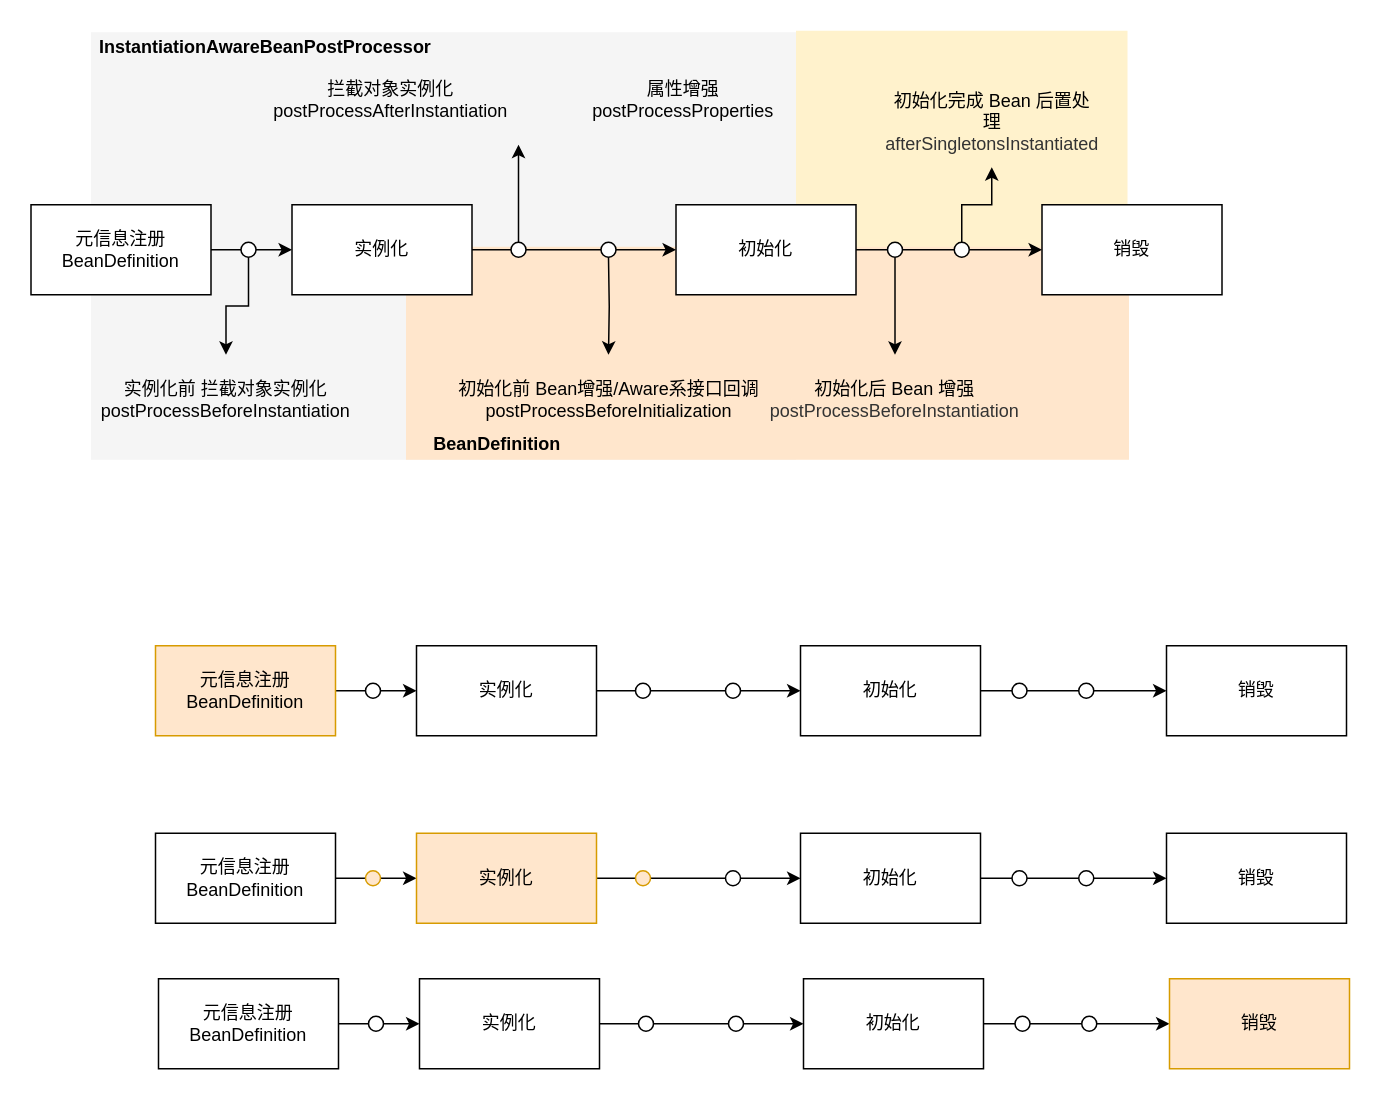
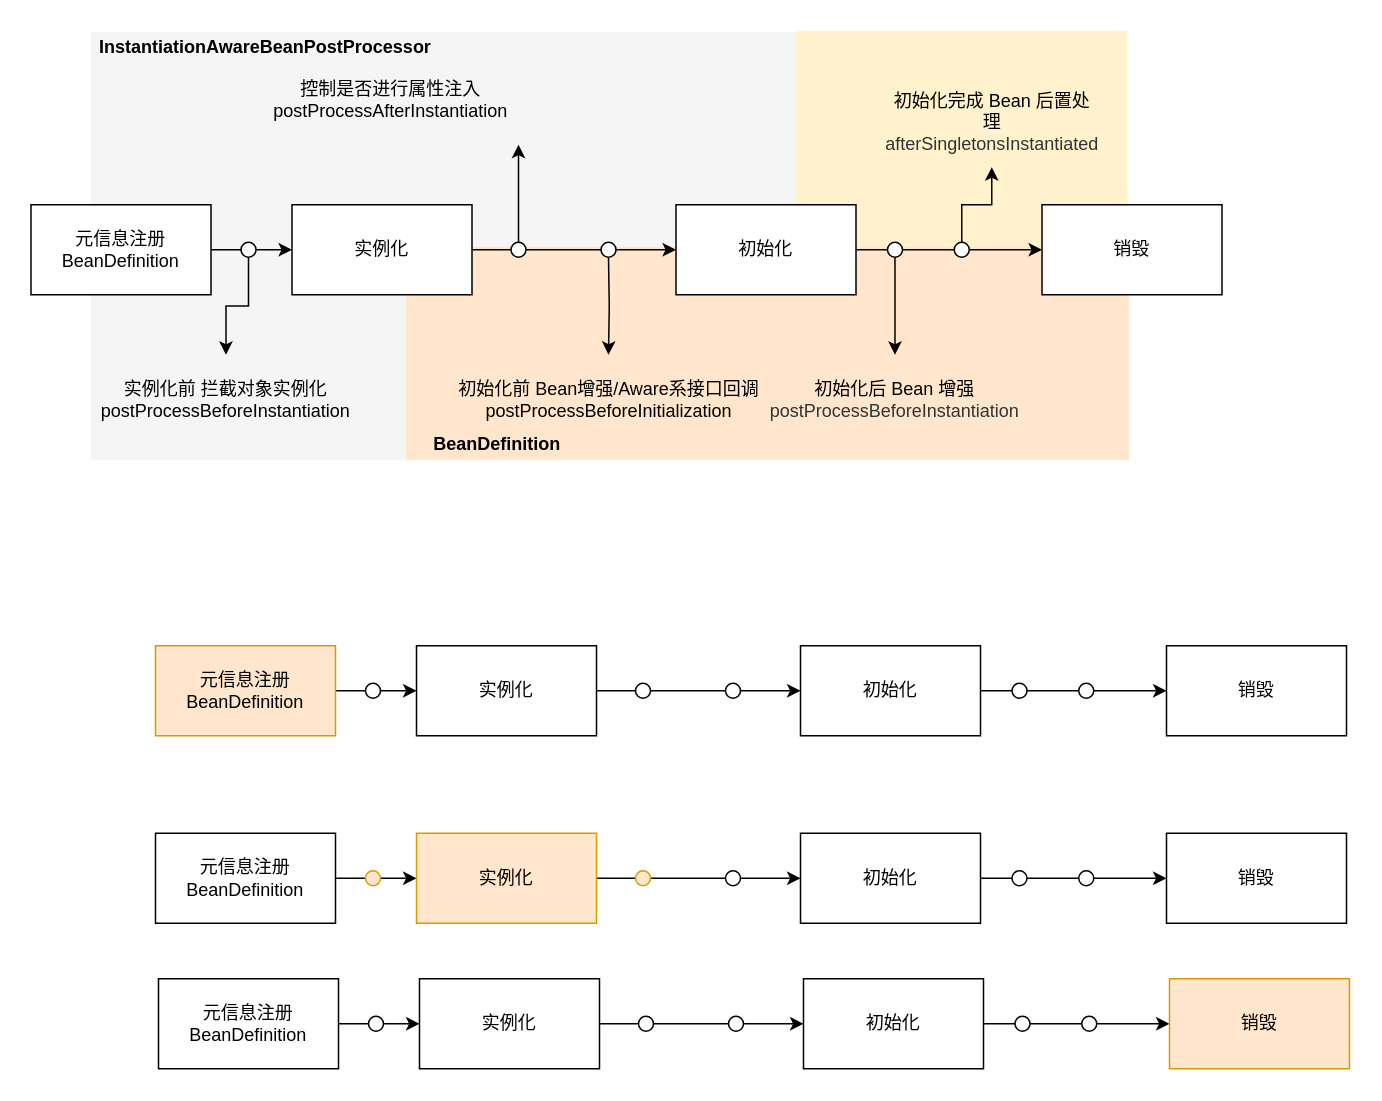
node "拦截对象实例化 postProcessAfterInstantiation": label "拦截对象实例化 postProcessAfterInstantiation" -> "控制是否进行属性注入 postProcessAfterInstantiation"
node "属性增强postProcessProperties": removed
